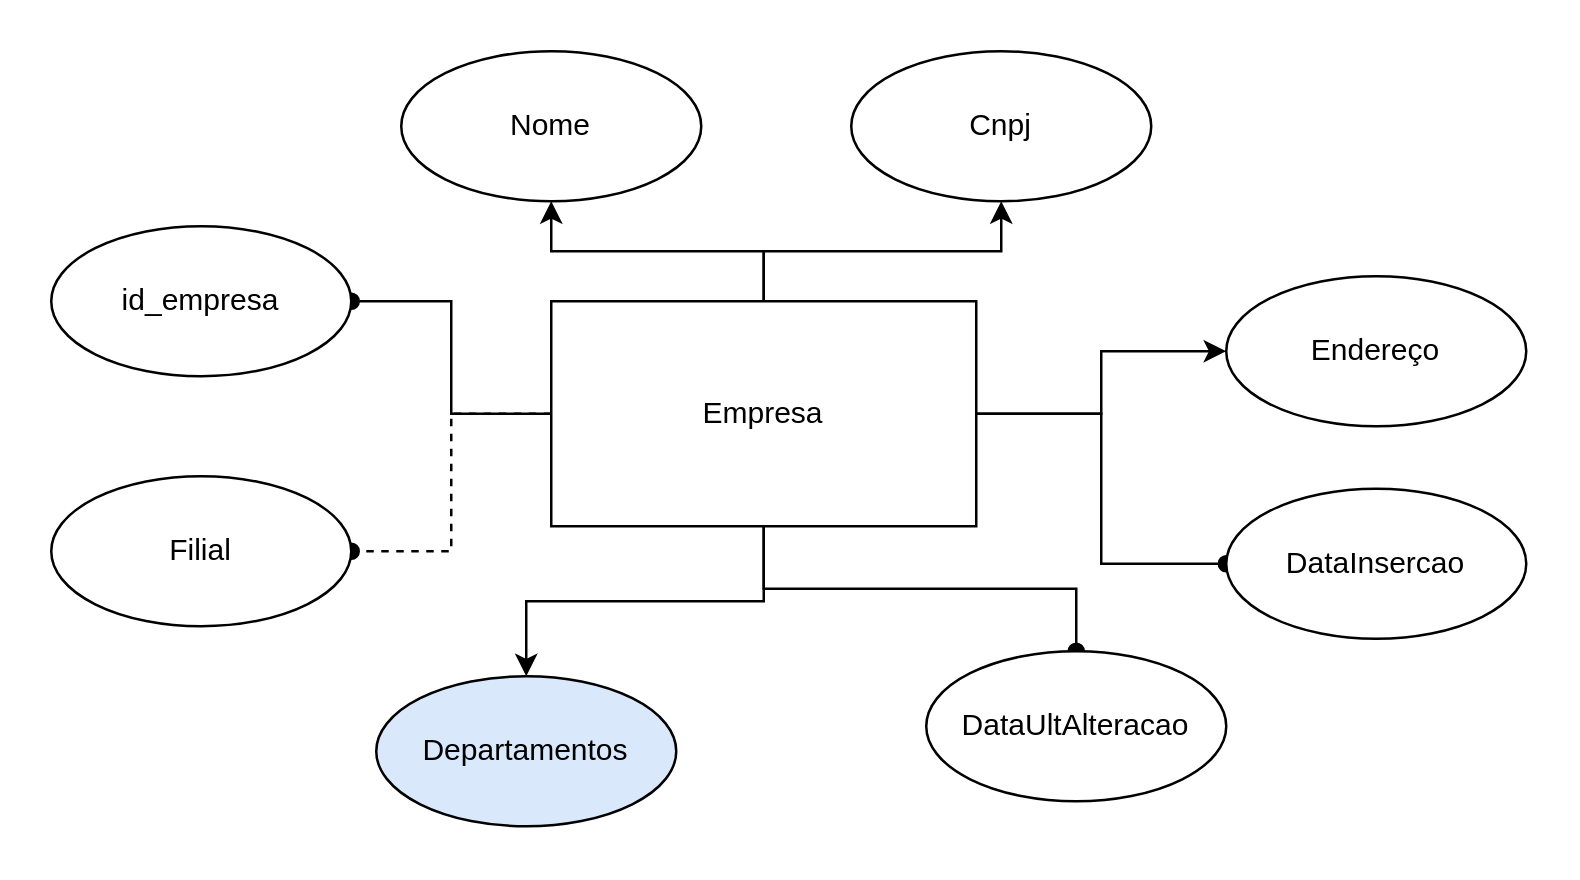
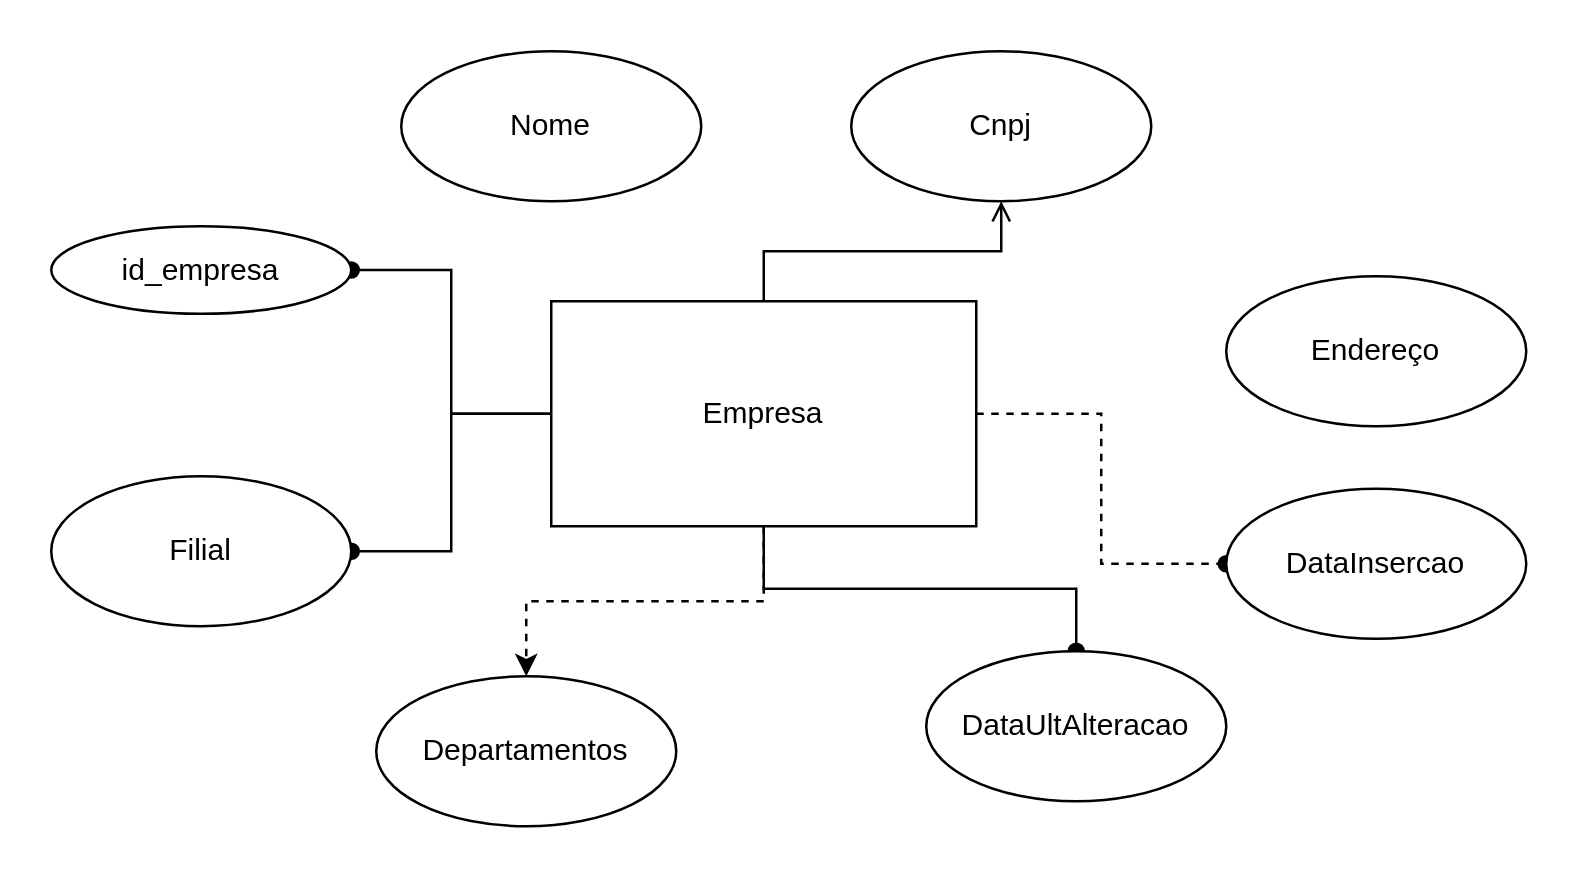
edge "Empresa" -> "Cnpj": arrowhead classic -> open
edge "Empresa" -> "Nome": removed
node "id_empresa": size 300x150 -> 300x88
edge "Empresa" -> "Endereço": removed
edge "Empresa" -> "Filial": style dashed -> solid
edge "Empresa" -> "DataInsercao": style solid -> dashed
edge "Empresa" -> "Departamentos": style solid -> dashed
node "Departamentos": fillcolor #dae8fc -> #ffffff
